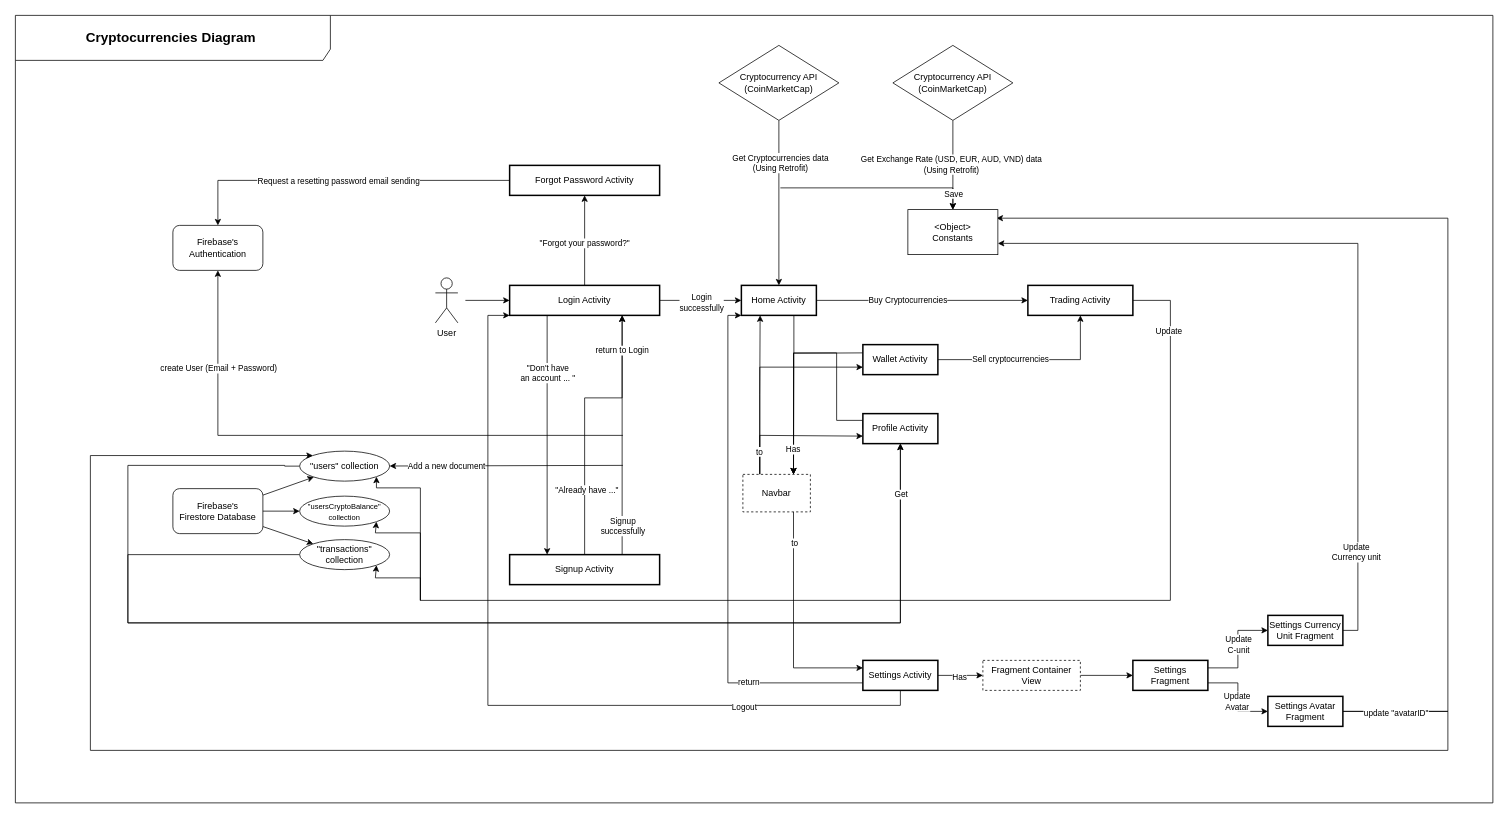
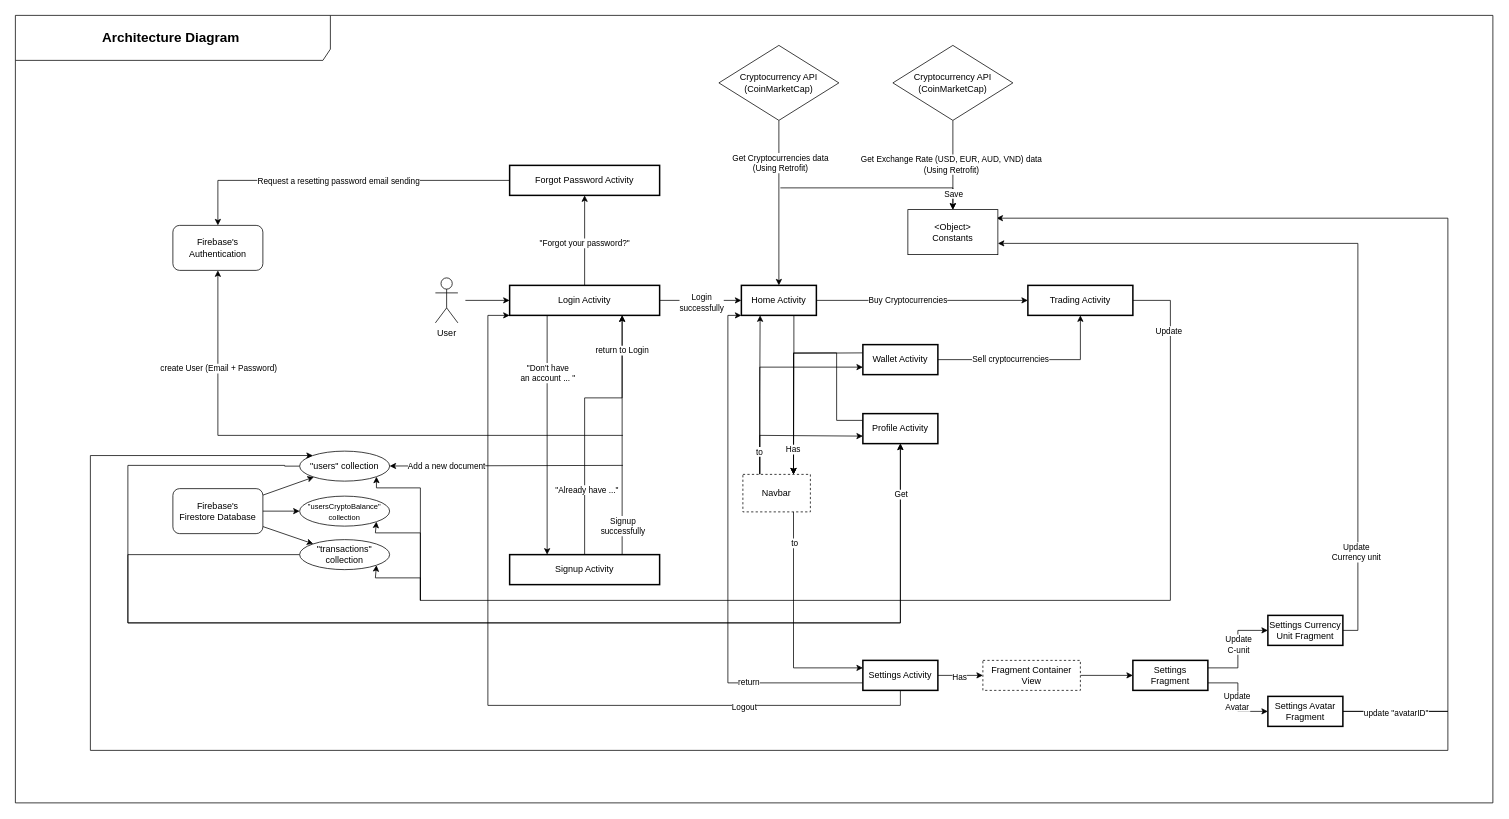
node "Cryptocurrencies Diagram": label "Cryptocurrencies Diagram" -> "Architecture Diagram"
